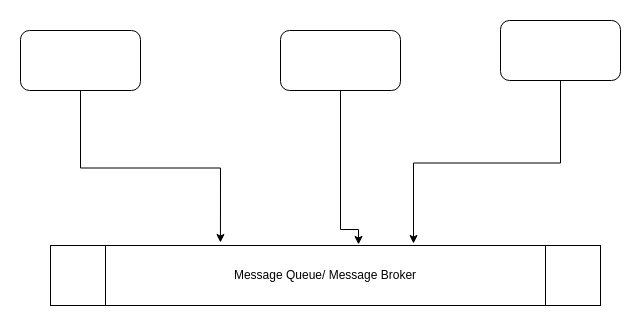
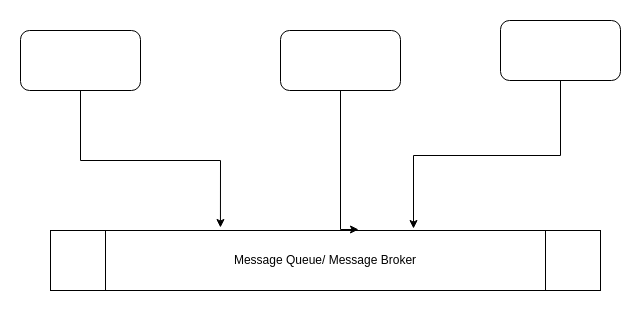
node "Message Queue/ Message Broker": moved (326, 276) -> (326, 261)
